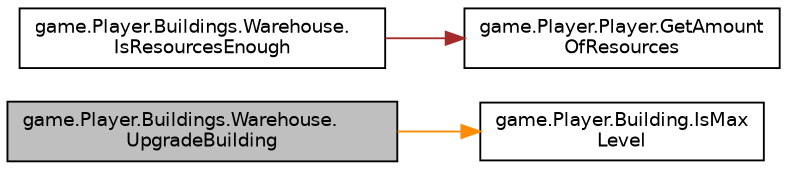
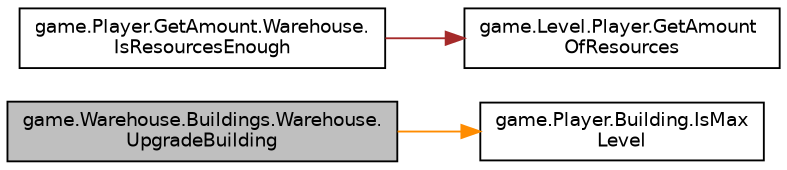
node "game.Player.Buildings.Warehouse. IsResourcesEnough": label "game.Player.Buildings.Warehouse. IsResourcesEnough" -> "game.Player.GetAmount.Warehouse. IsResourcesEnough"
node "game.Player.Player.GetAmount OfResources": label "game.Player.Player.GetAmount OfResources" -> "game.Level.Player.GetAmount OfResources"
node "game.Player.Buildings.Warehouse. UpgradeBuilding": label "game.Player.Buildings.Warehouse. UpgradeBuilding" -> "game.Warehouse.Buildings.Warehouse. UpgradeBuilding"
